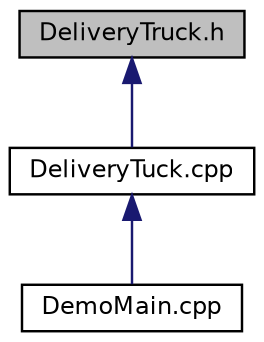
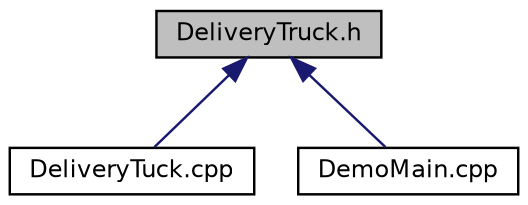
edge "DemoMain.cpp" -> "DeliveryTuck.cpp": now "DemoMain.cpp" -> "DeliveryTruck.h"
